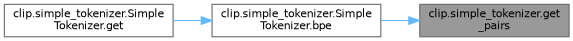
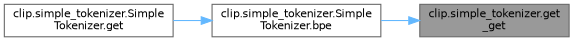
node "clip.simple_tokenizer.get _pairs": label "clip.simple_tokenizer.get _pairs" -> "clip.simple_tokenizer.get _get"
